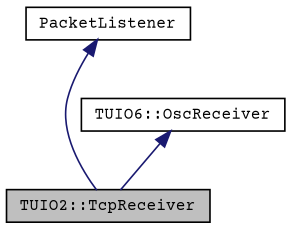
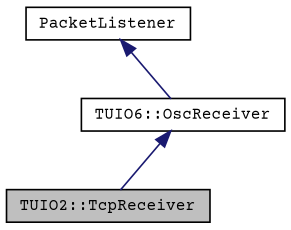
edge "TUIO2::TcpReceiver" -> "PacketListener": now "TUIO6::OscReceiver" -> "PacketListener"
